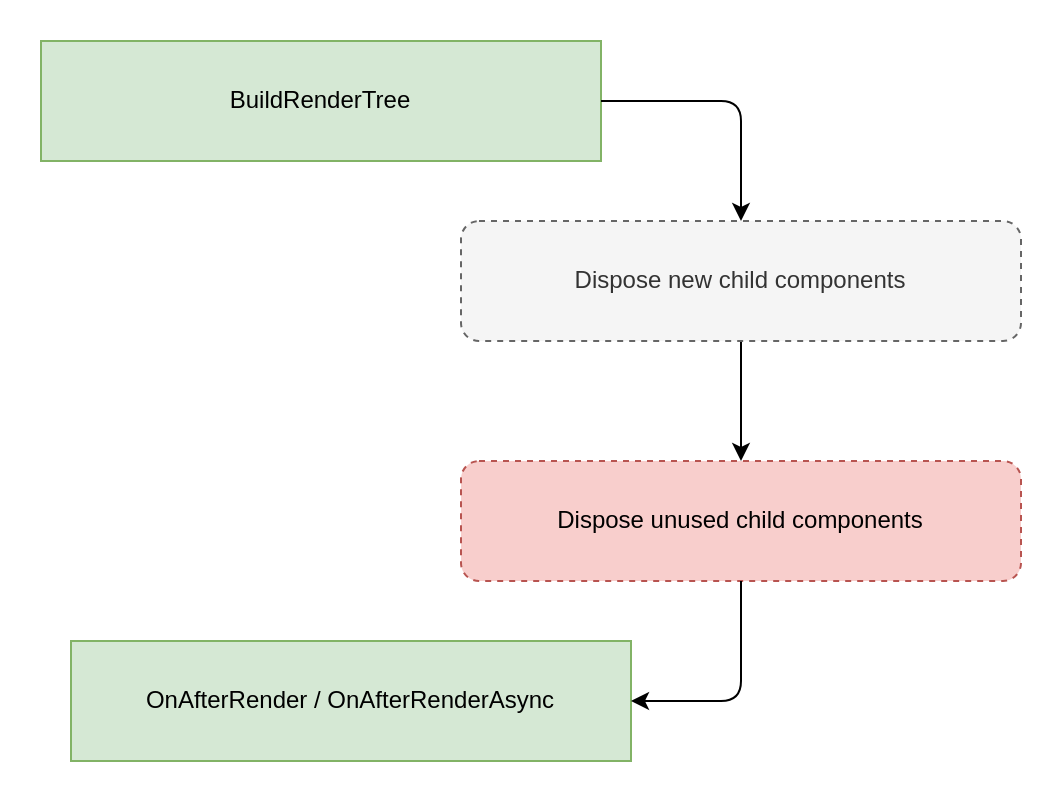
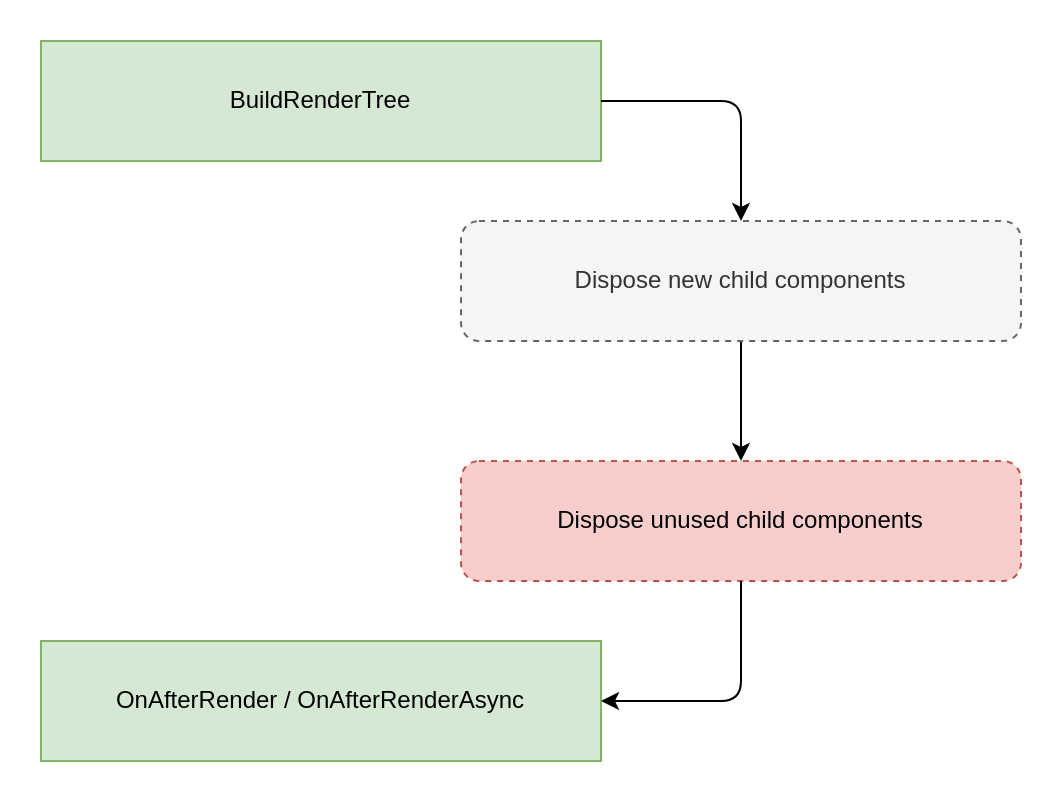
node "OnAfterRender / OnAfterRenderAsync": moved (351, 701) -> (321, 701)
